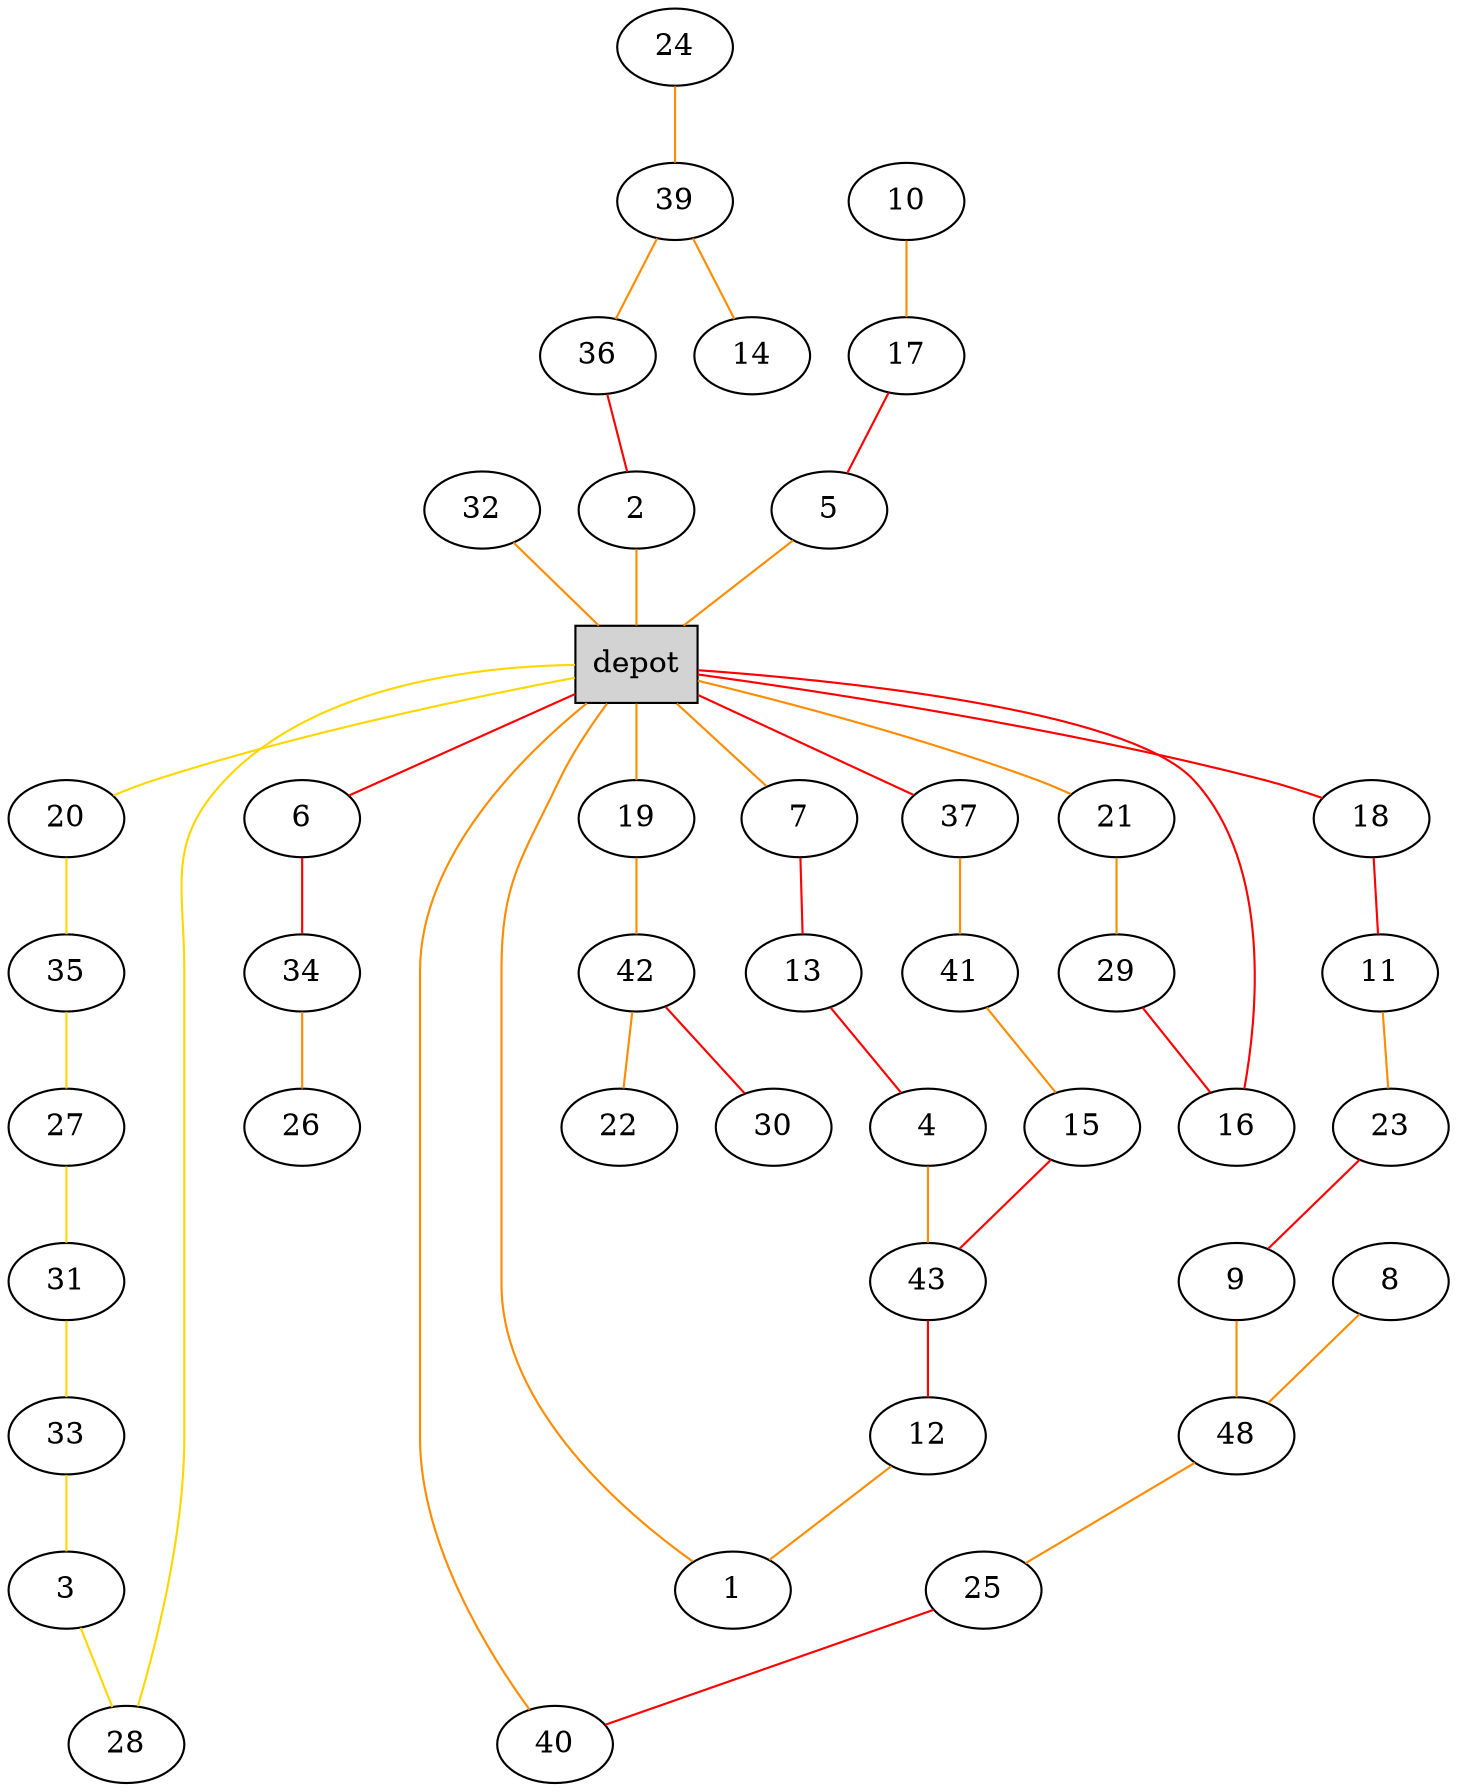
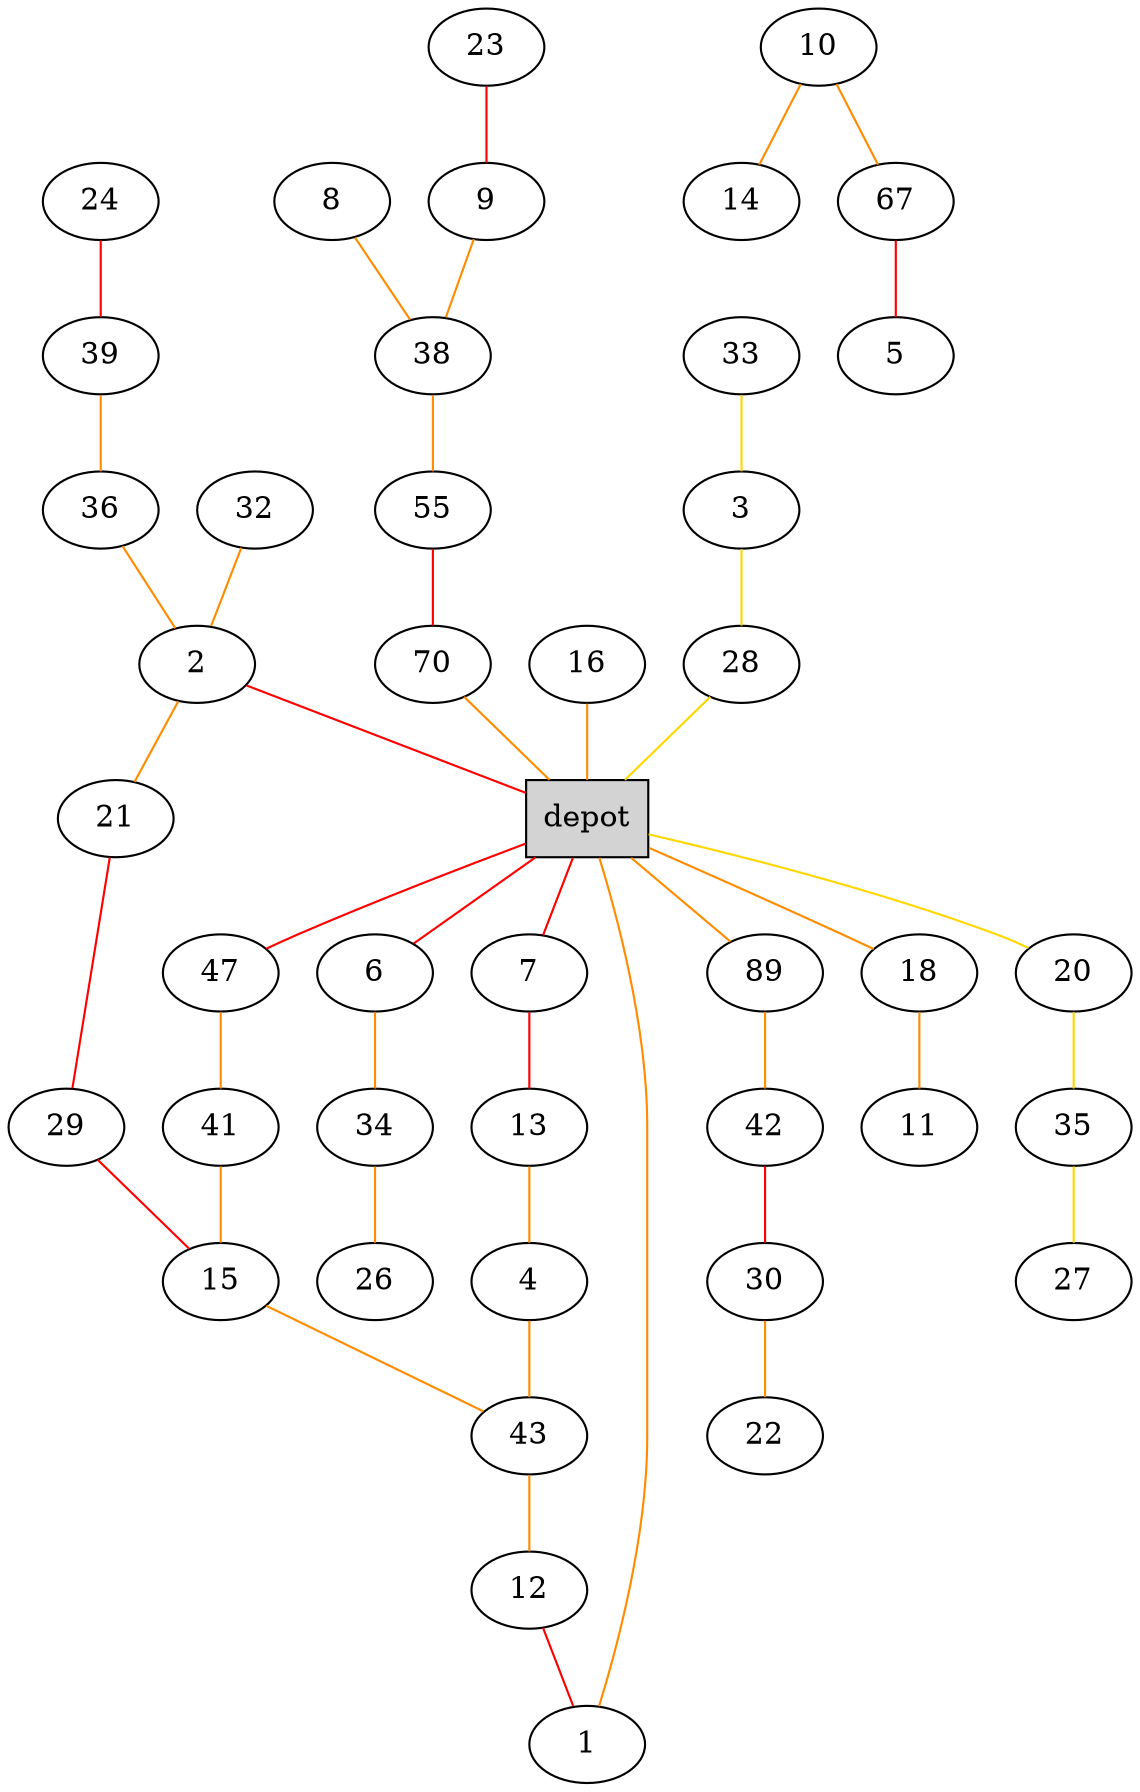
edge "24" -- "39": color darkorange -> red
edge "39" -- "14": now "10" -- "14"
node "17": label "17" -> "67"
edge "36" -- "2": color red -> darkorange
edge "5" -- "depot": removed
edge "32" -- "depot": now "32" -- "2"
edge "2" -- "depot": color darkorange -> red
edge "depot" -- "16": color red -> darkorange
edge "depot" -- "18": color red -> darkorange
edge "depot" -- "21": now "2" -- "21"
edge "depot" -- "7": color darkorange -> red
node "19": label "19" -> "89"
node "37": label "37" -> "47"
edge "6" -- "34": color red -> darkorange
edge "21" -- "29": color darkorange -> red
edge "18" -- "11": color red -> darkorange
edge "42" -- "22": now "30" -- "22"
edge "13" -- "4": color red -> darkorange
edge "29" -- "16": now "29" -- "15"
edge "11" -- "23": removed
edge "15" -- "43": color red -> darkorange
node "31": removed
edge "43" -- "12": color red -> darkorange
node "48": label "48" -> "38"
edge "12" -- "1": color darkorange -> red
node "25": label "25" -> "55"
node "40": label "40" -> "70"
